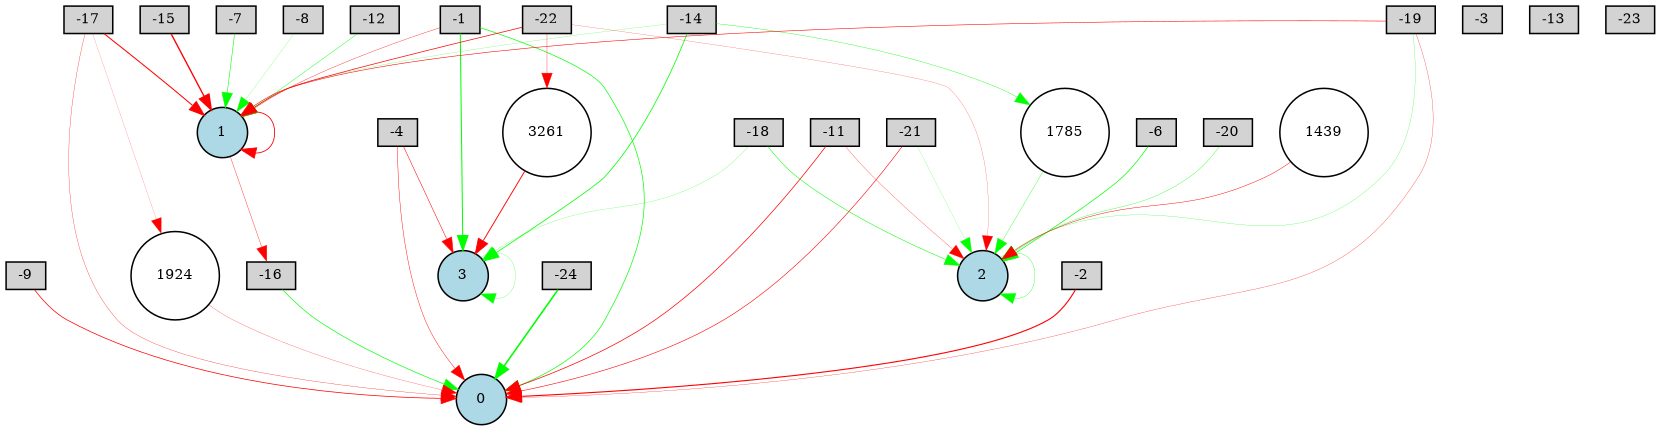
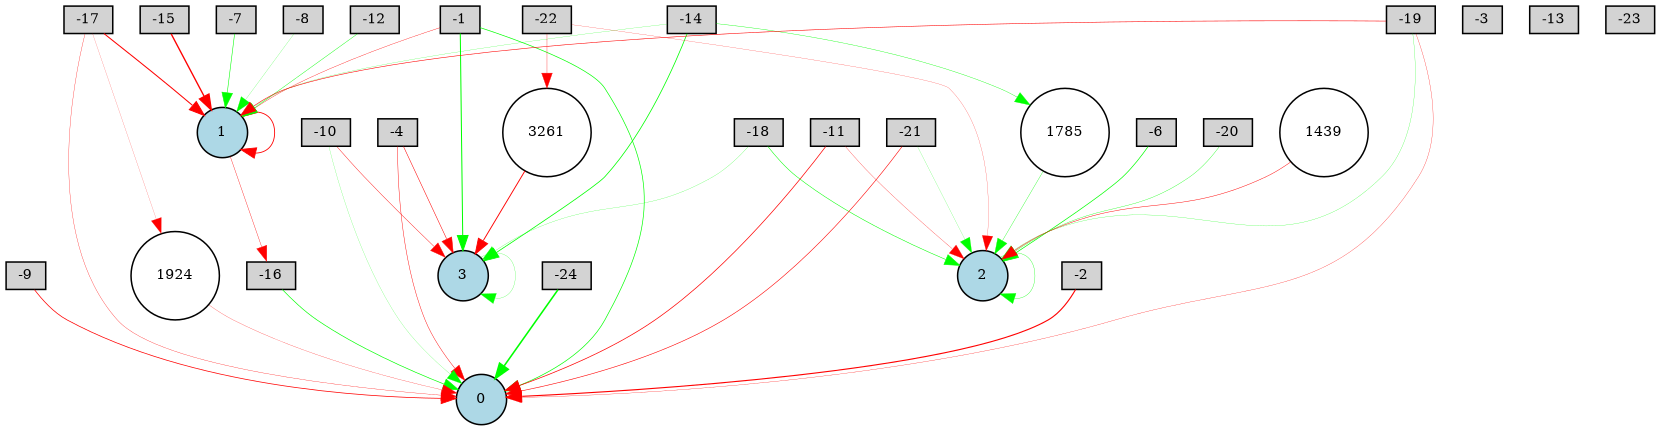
edge "-22" -> "1": removed
node "-10": added
